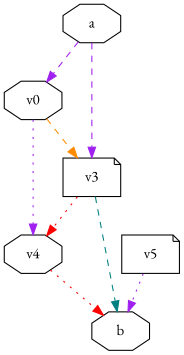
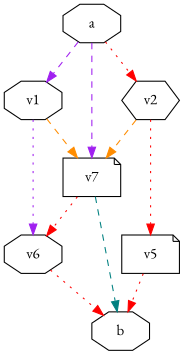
node "v0": label "v0" -> "v1"
node "v2": added
node "v3": label "v3" -> "v7"
node "v4": label "v4" -> "v6"
edge "v5" -> "b": color purple -> red
